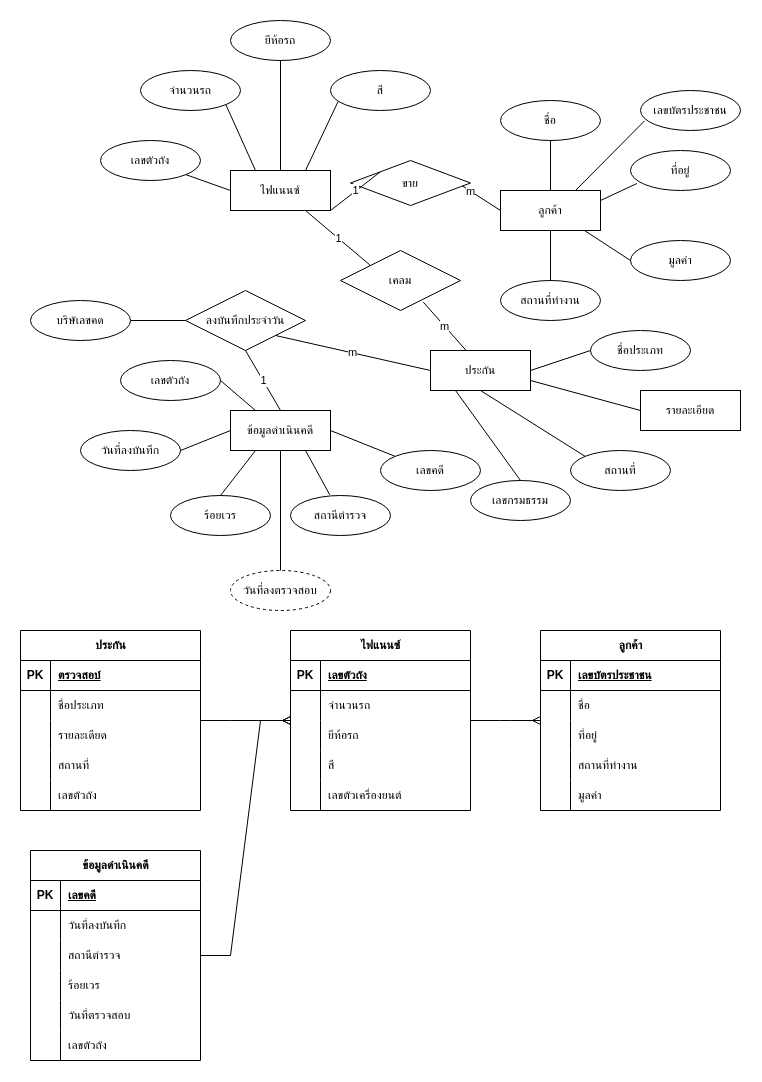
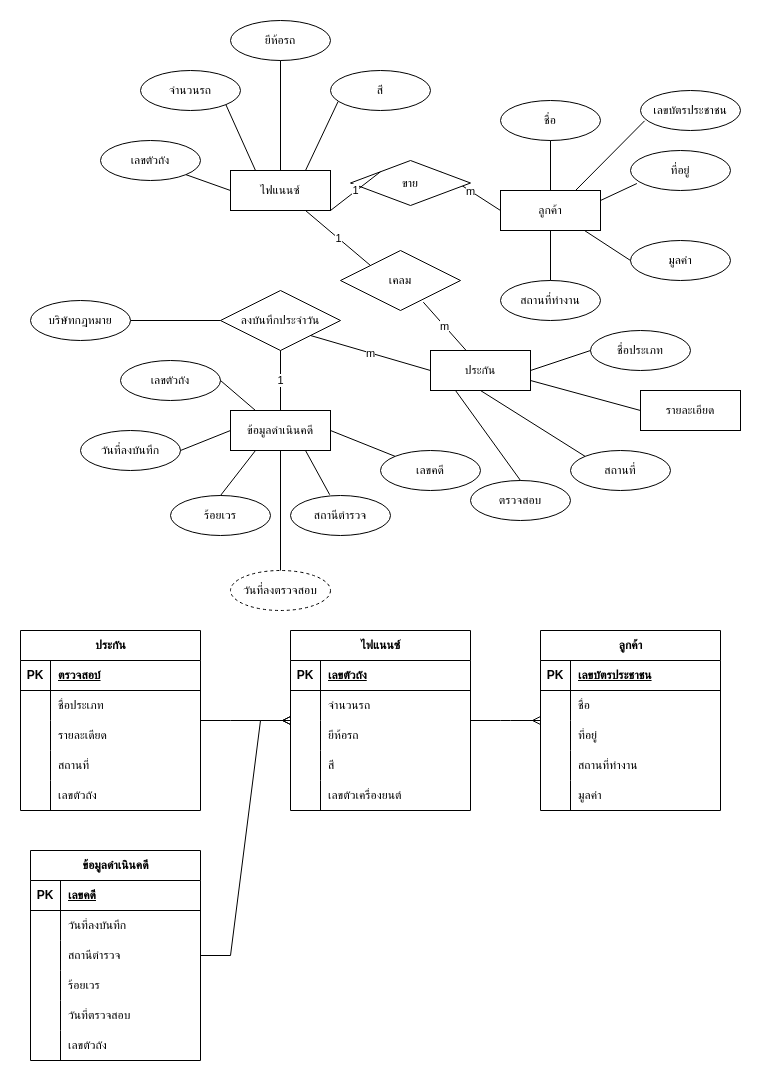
node "บริษัเลขคด": label "บริษัเลขคด" -> "บริษัทกฎหมาย"
node "ลงบันทึกประจำวัน": moved (246, 321) -> (281, 321)
node "เลขกรมธรรม": label "เลขกรมธรรม" -> "ตรวจสอบ"
